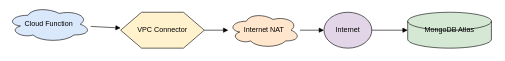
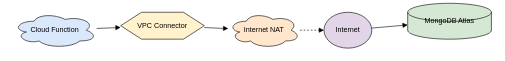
node "Cloud Function": moved (48, 24) -> (54, 30)
node "VPC Connector": size 84x36 -> 84x27
edge "Internet NAT" -> "Internet": style solid -> dashed
node "MongoDB Atlas": moved (450, 30) -> (450, 21)
